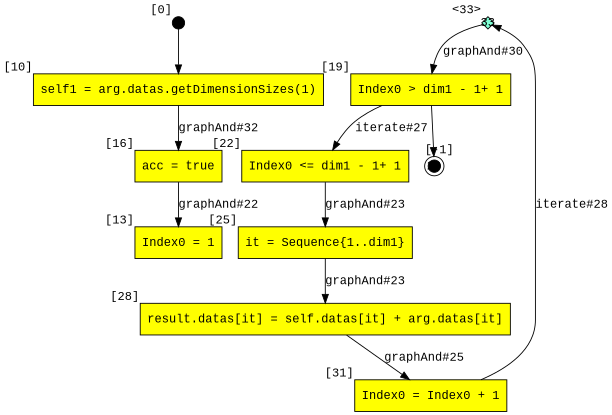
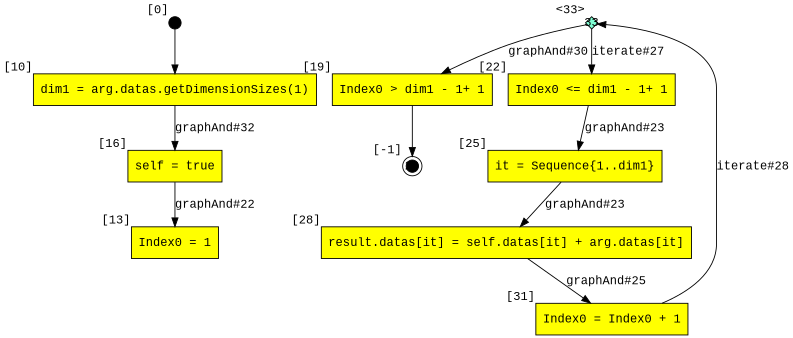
node "self1 = arg.datas.getDimensionSizes(1) [10]": label "self1 = arg.datas.getDimensionSizes(1) [10]" -> "dim1 = arg.datas.getDimensionSizes(1) [10]"
edge "Index0 > dim1 - 1+ 1 [19]" -> "Index0 <= dim1 - 1+ 1 [22]": now "33 <33>" -> "Index0 <= dim1 - 1+ 1 [22]"
node "acc = true [16]": label "acc = true [16]" -> "self = true [16]"
